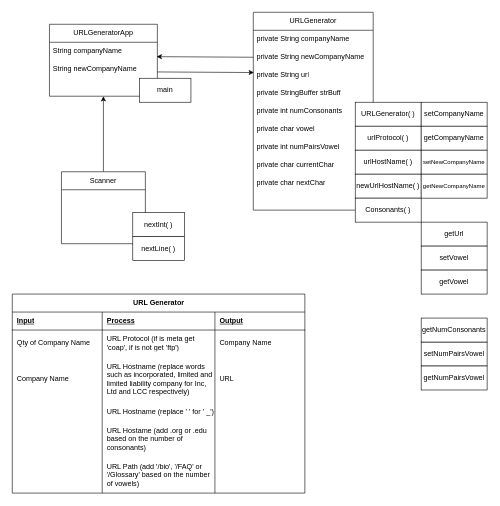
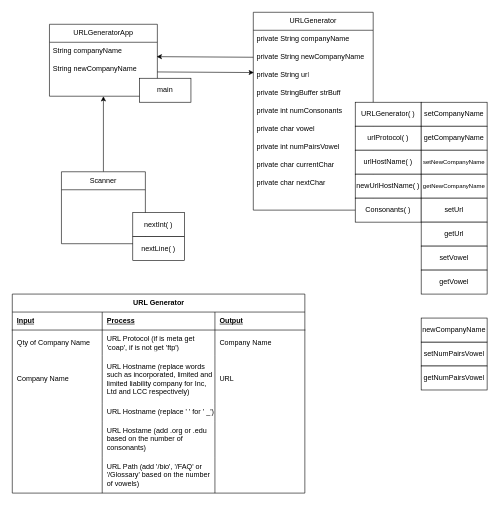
node "setUrl": added
node "getNumConsonants": label "getNumConsonants" -> "newCompanyName"
